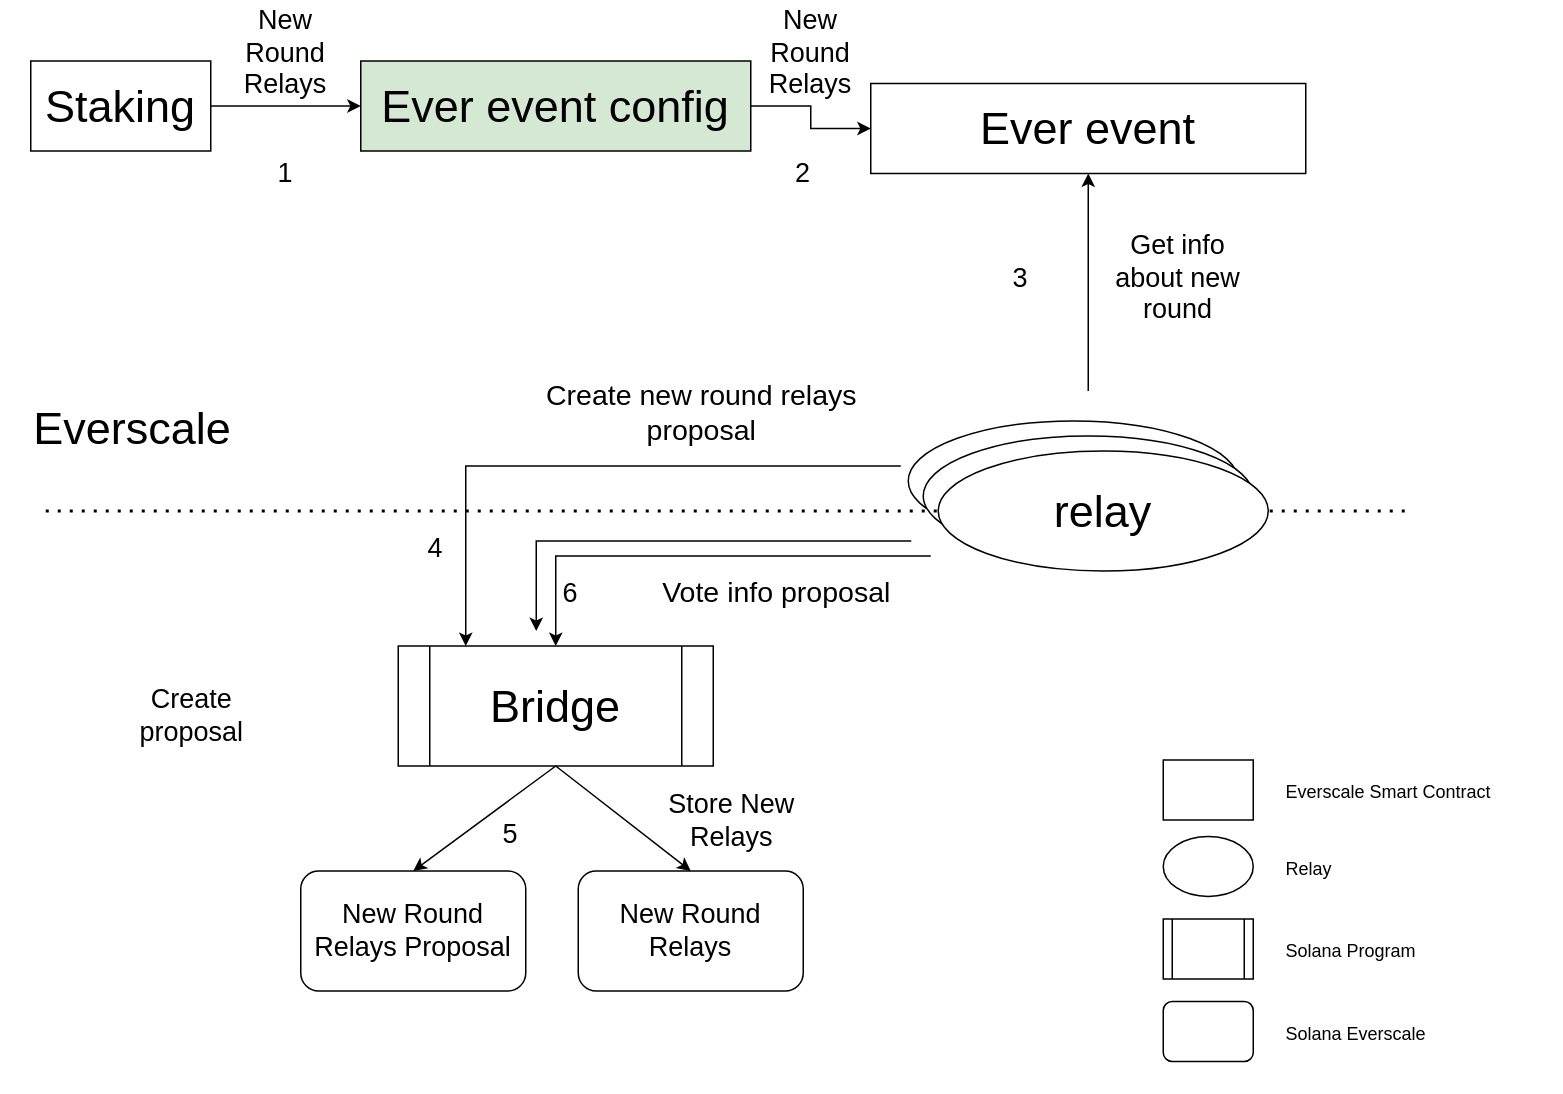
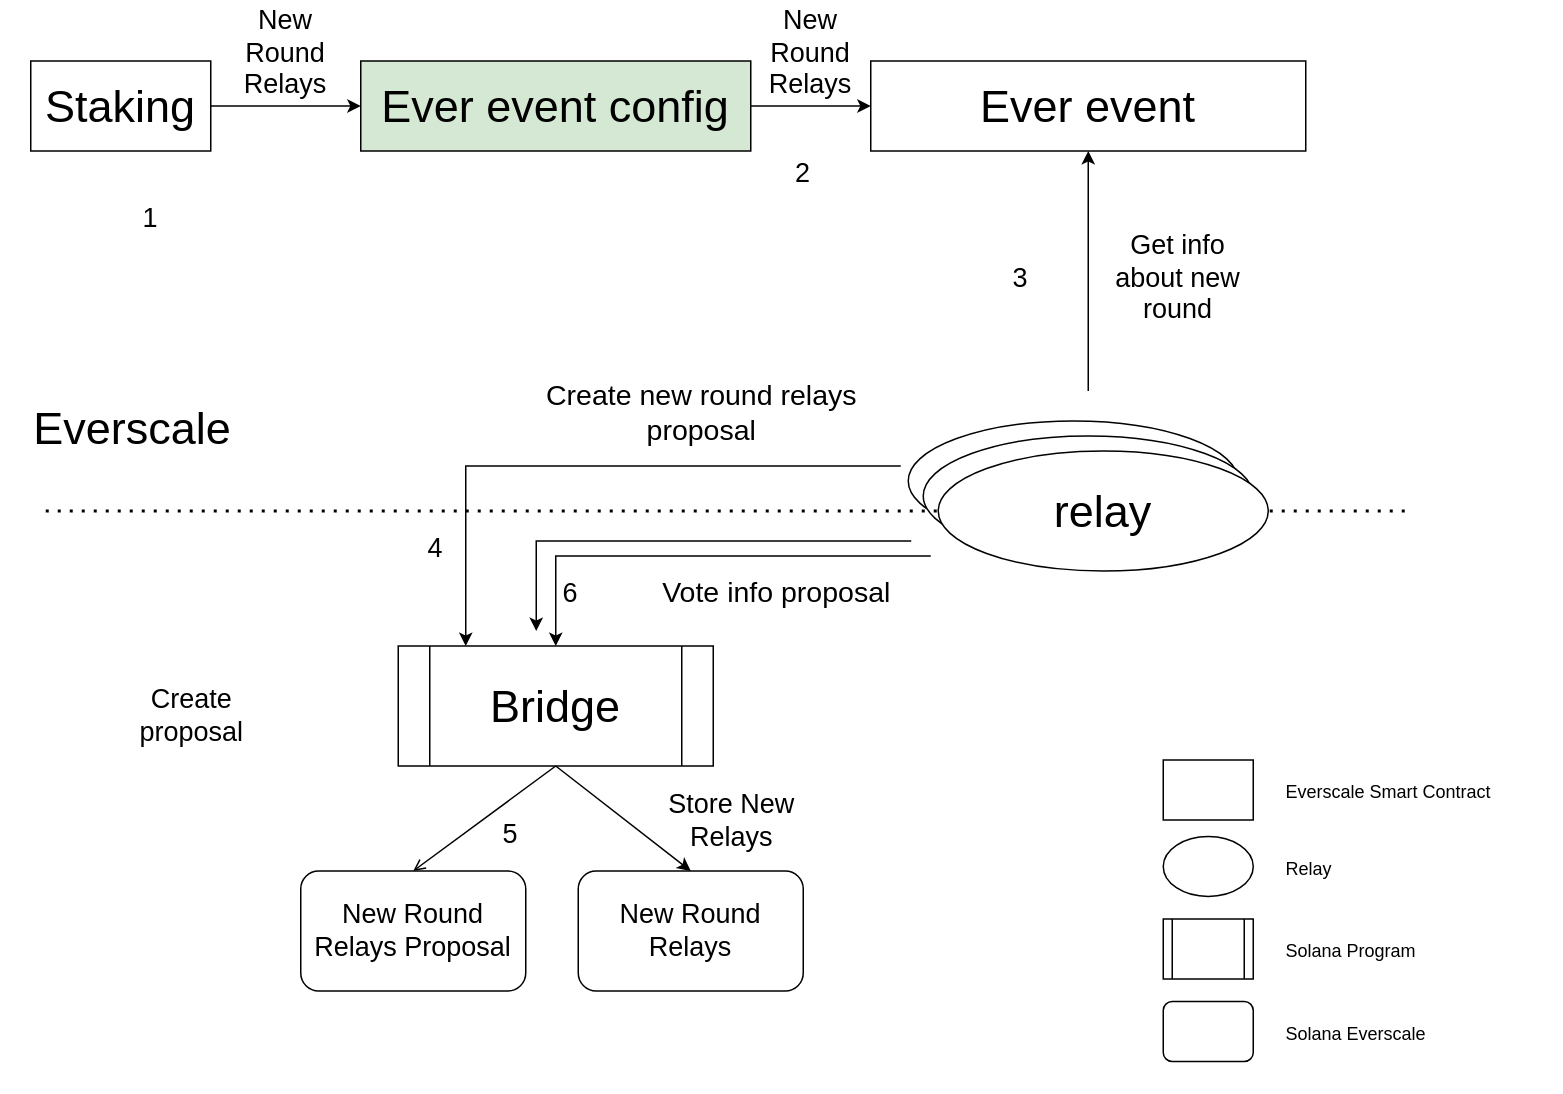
node "Ever event": moved (1088, 128) -> (1088, 106)
node "1": moved (286, 173) -> (151, 218)
edge "Bridge" -> "New Round Relays Proposal": arrowhead classic -> open
